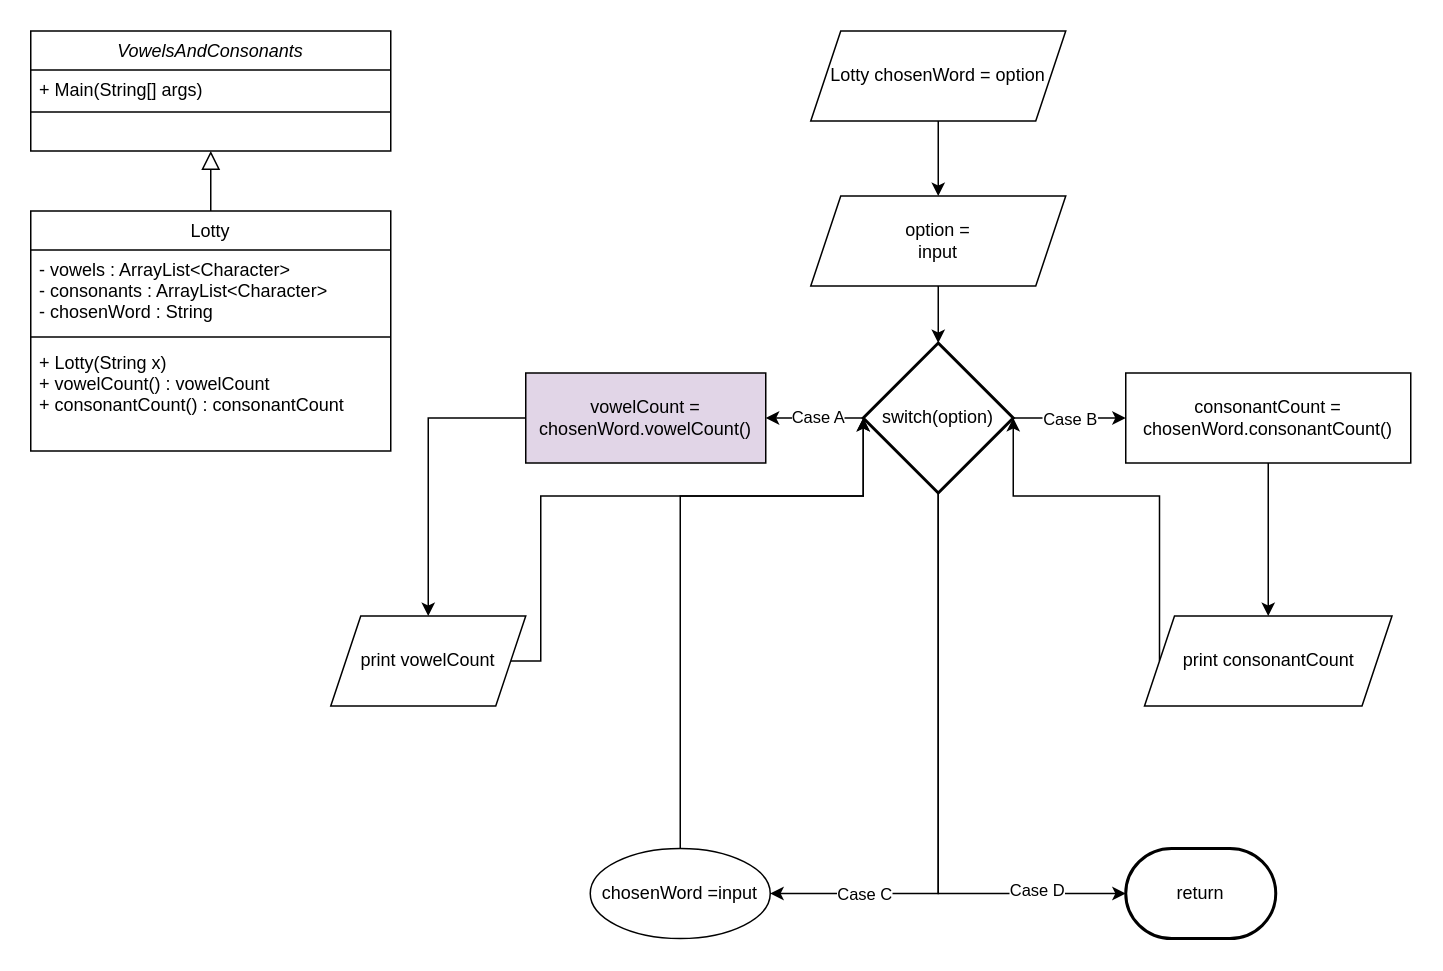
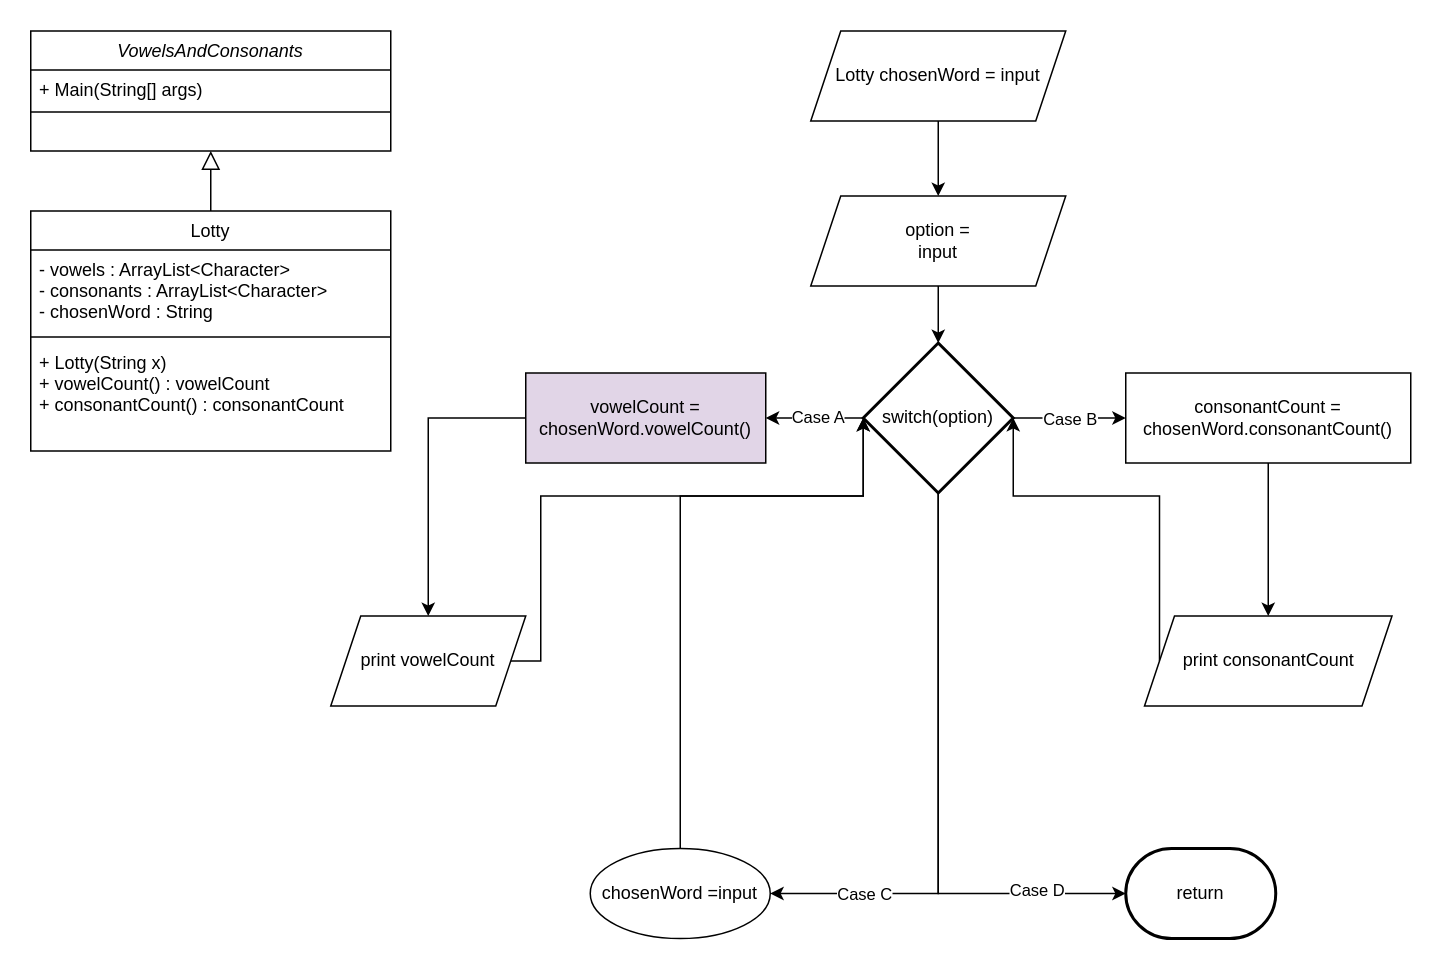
node "Lotty chosenWord = option": label "Lotty chosenWord = option" -> "Lotty chosenWord = input"
